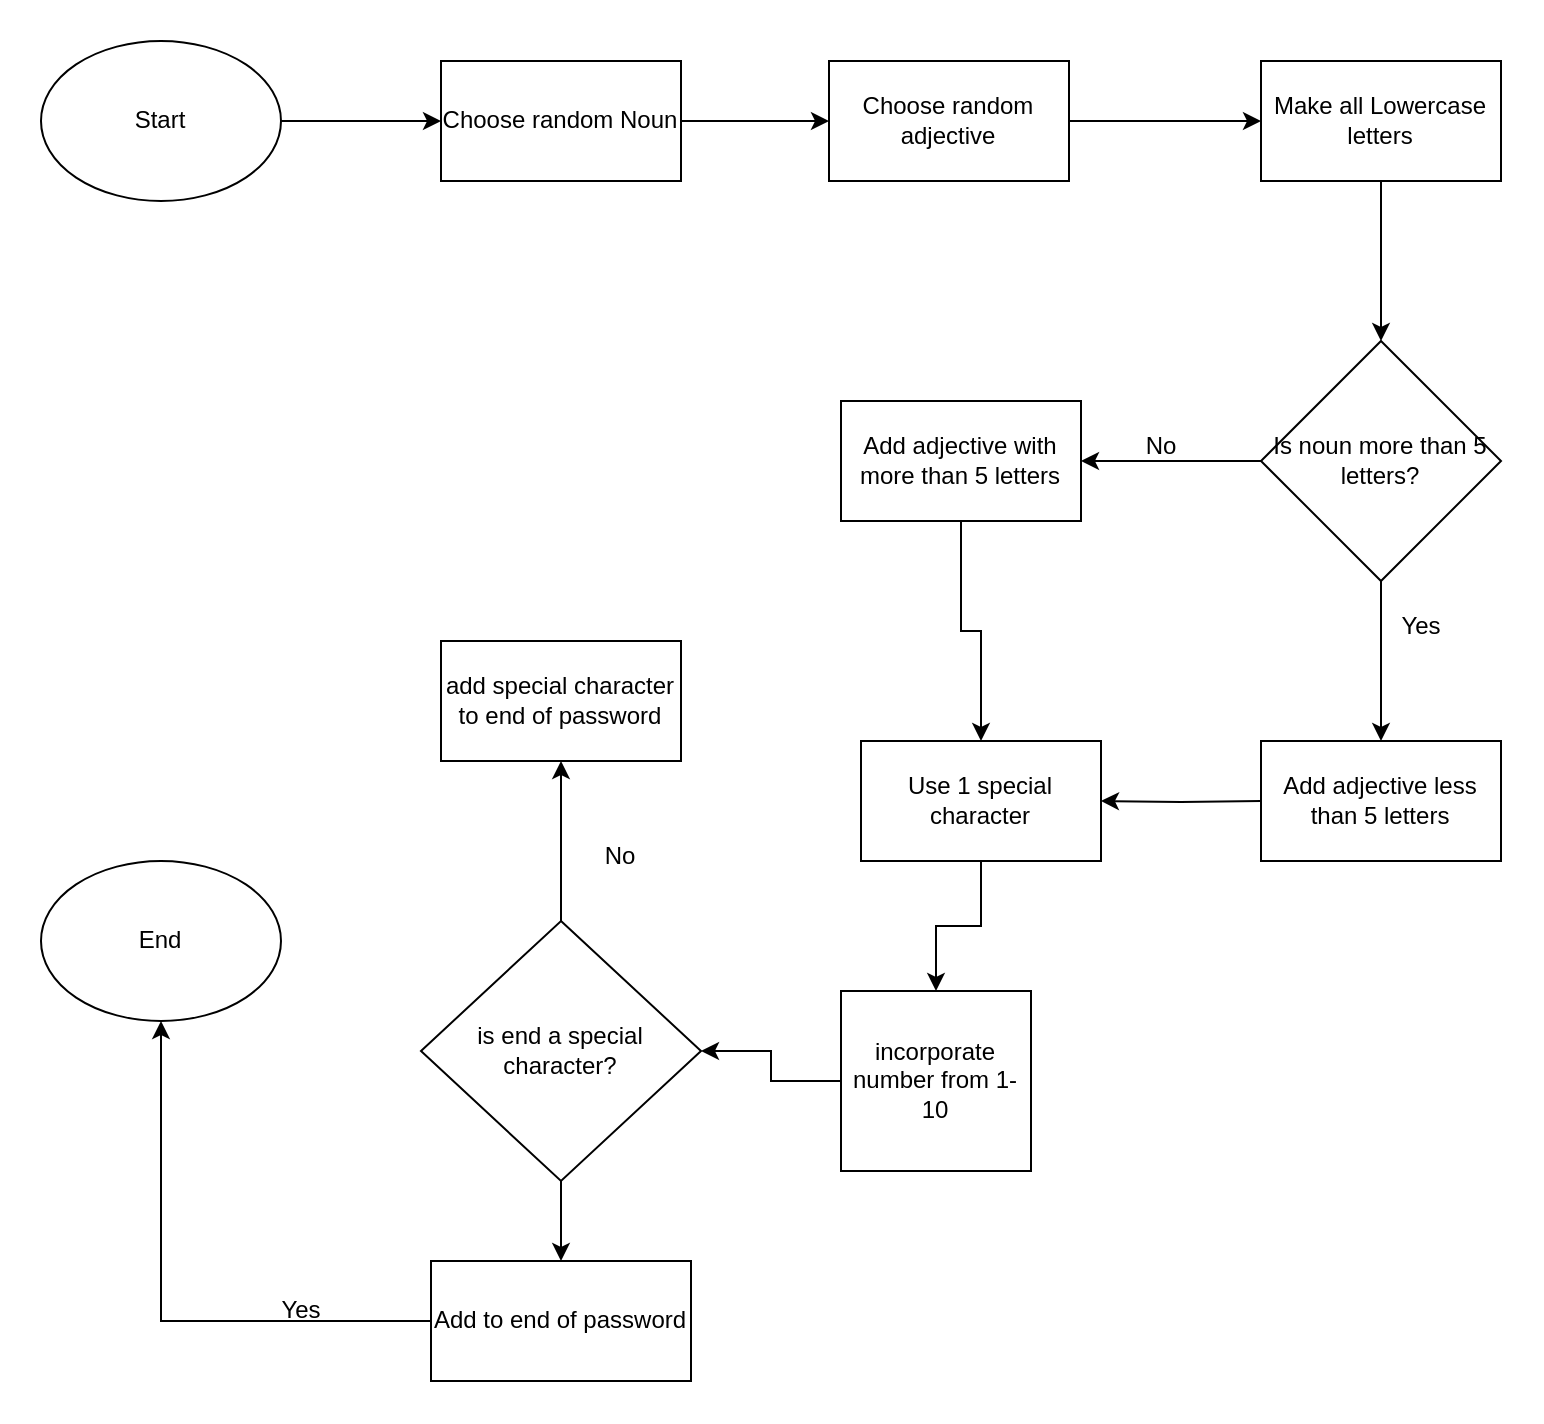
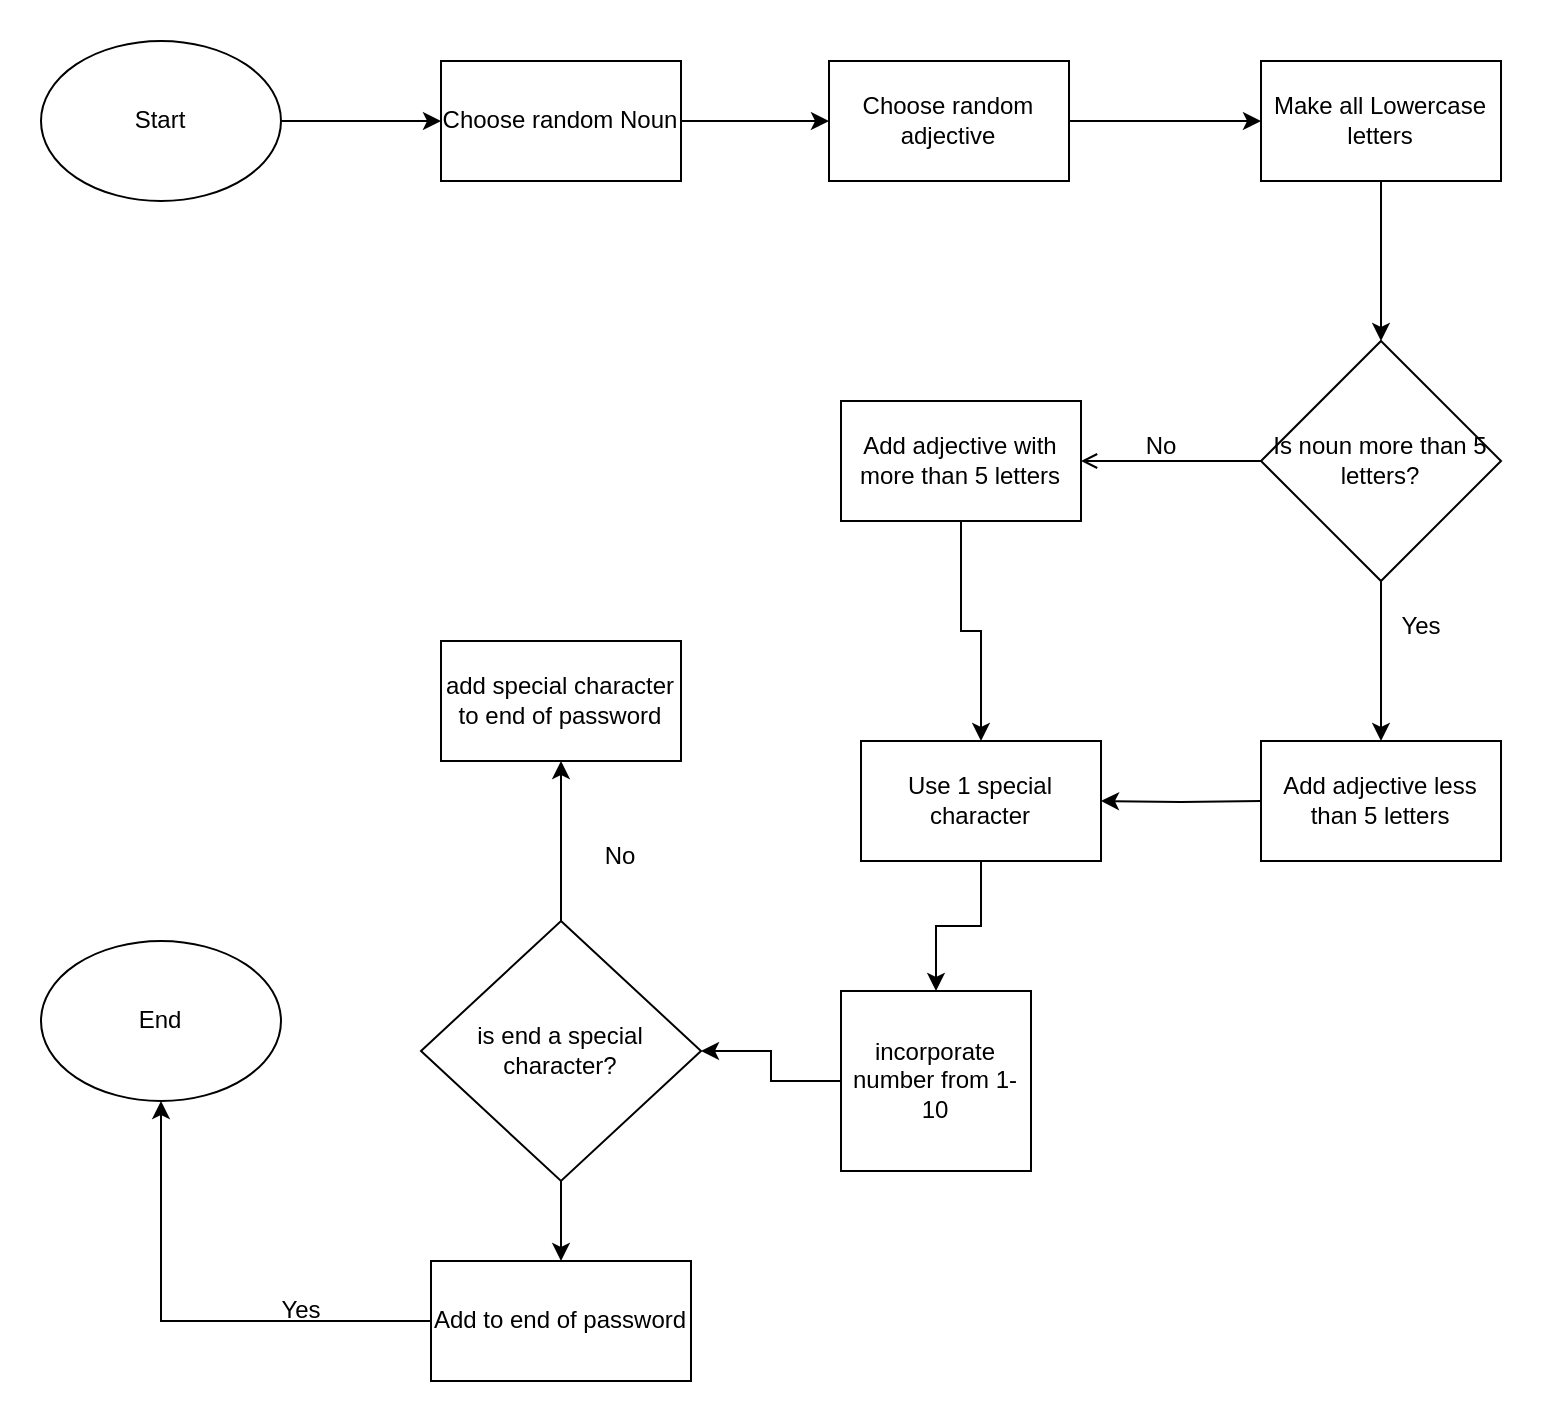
edge "Is noun more than 5 letters?" -> "Add adjective with more than 5 letters": arrowhead classic -> open
node "End": moved (161, 941) -> (161, 1021)
